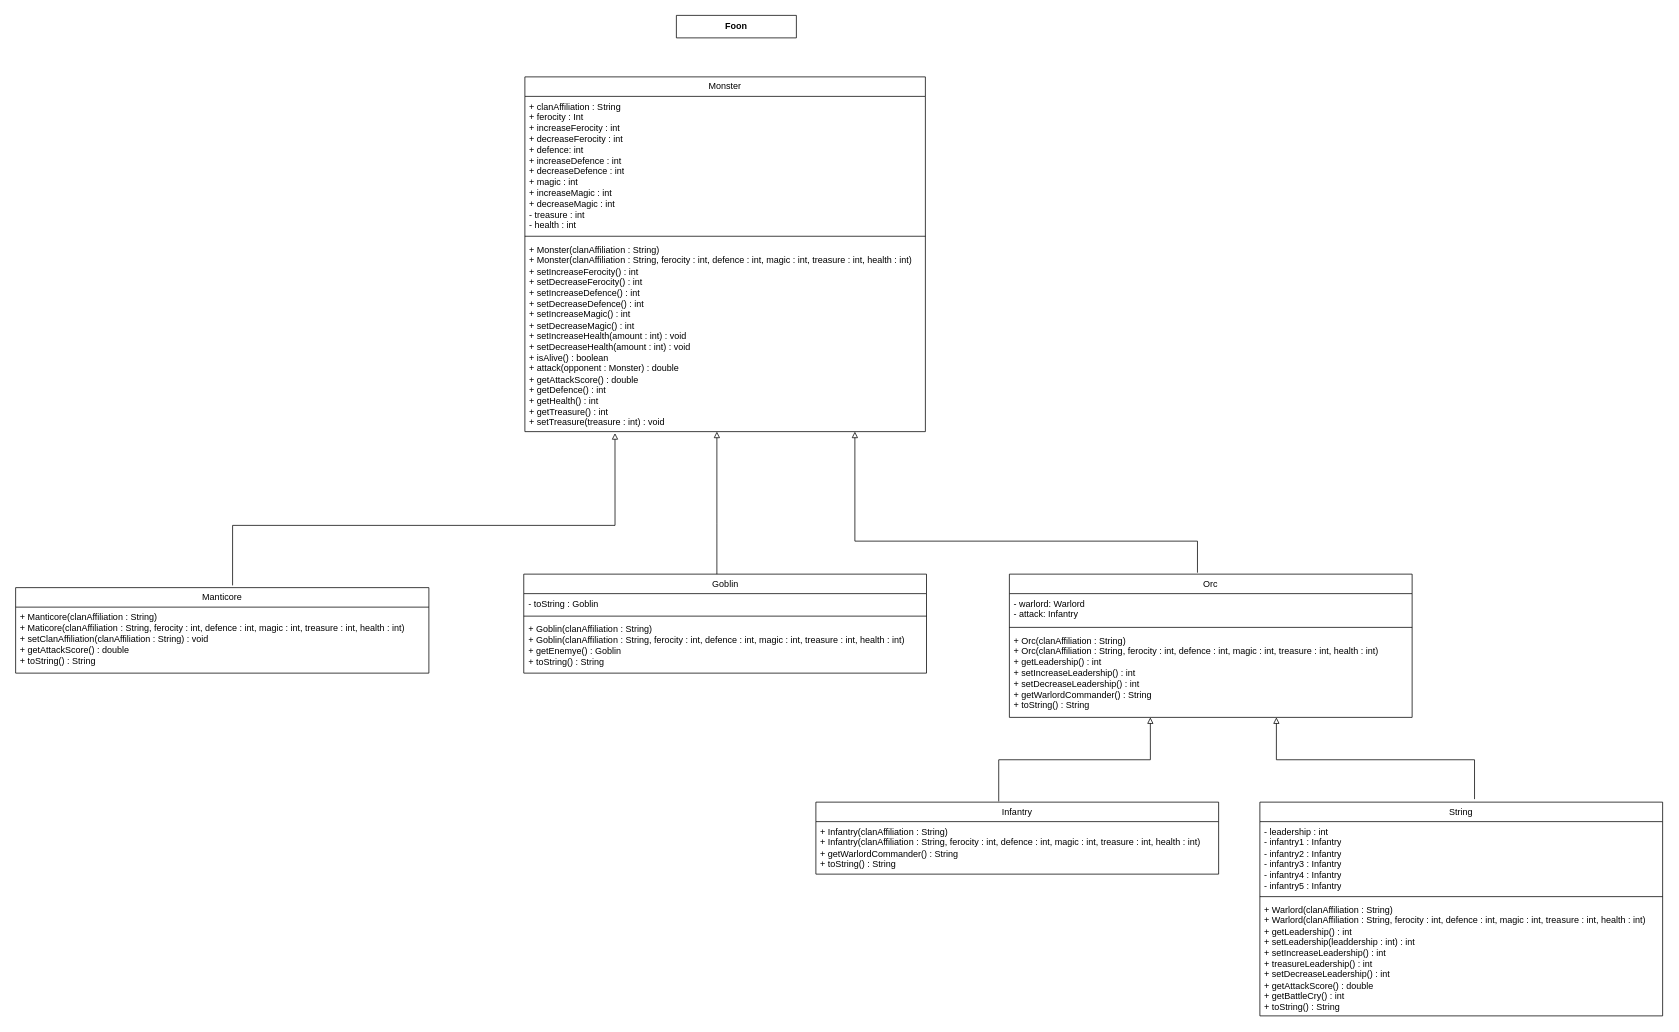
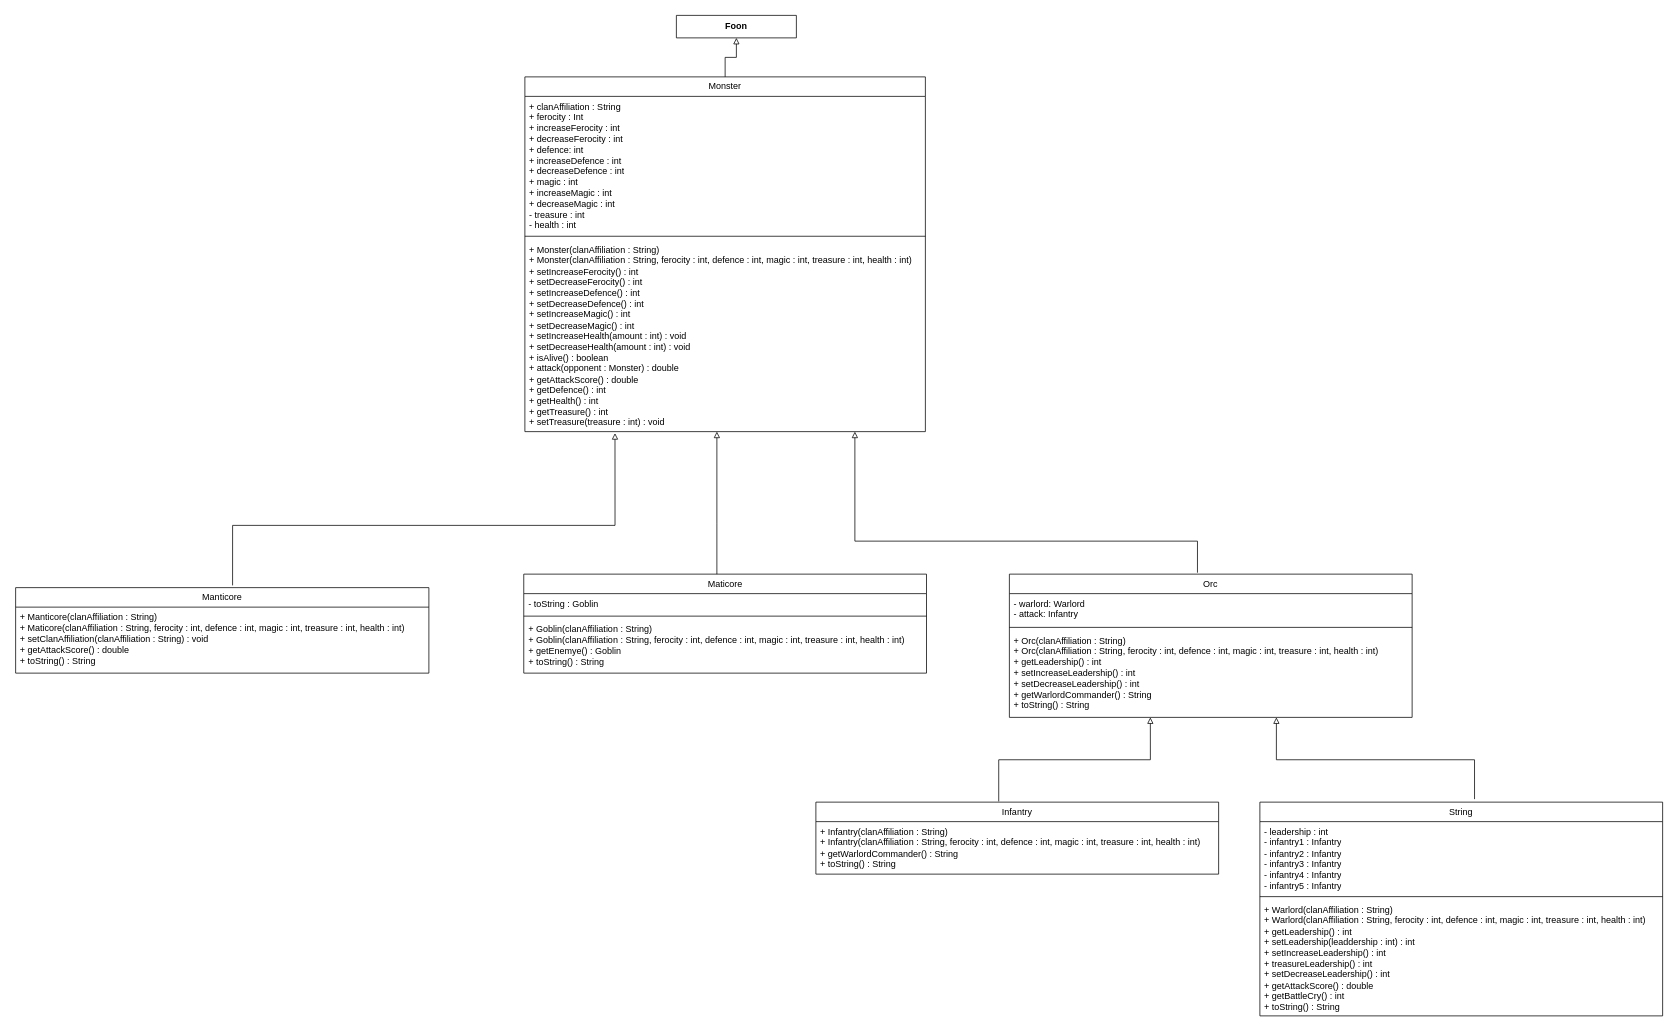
edge "Monster" -> "Foon": added
node "Goblin": label "Goblin" -> "Maticore"
